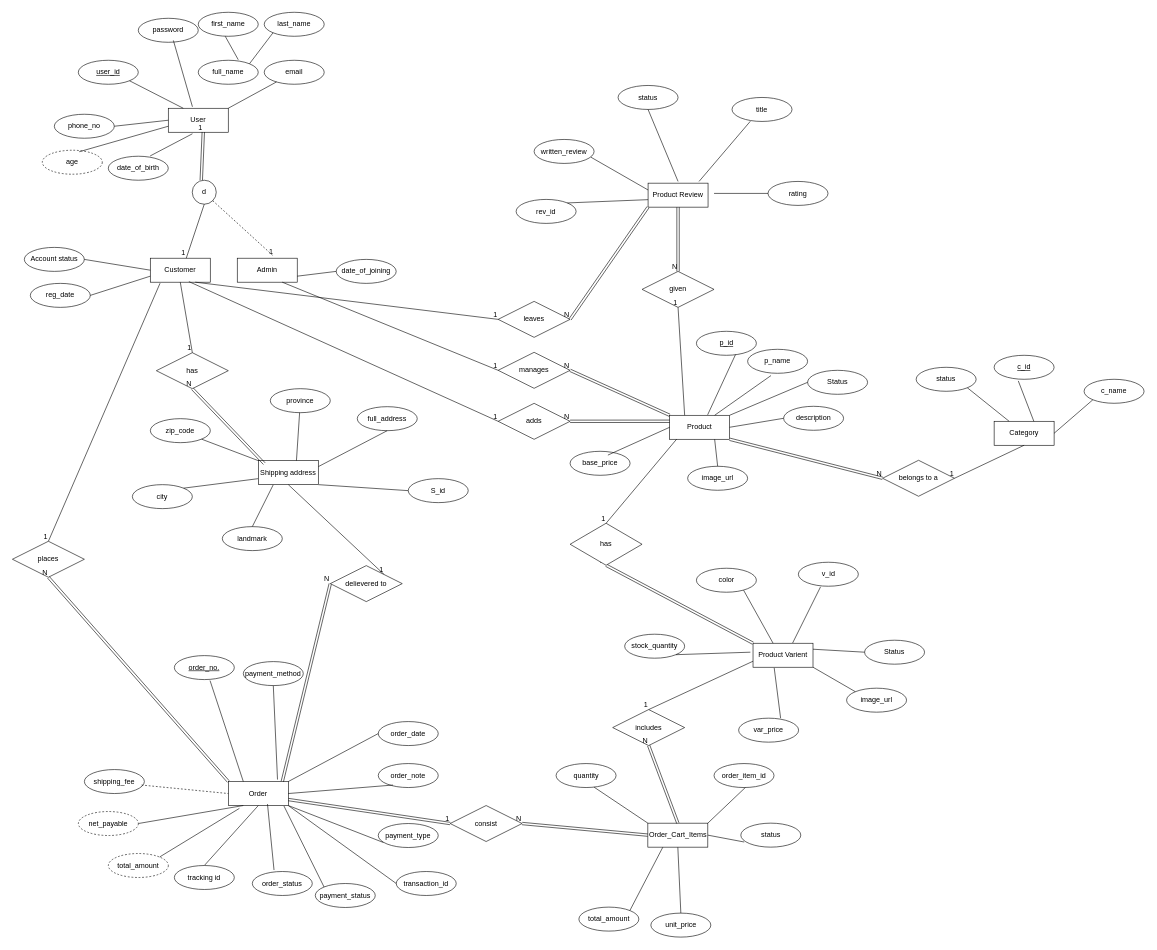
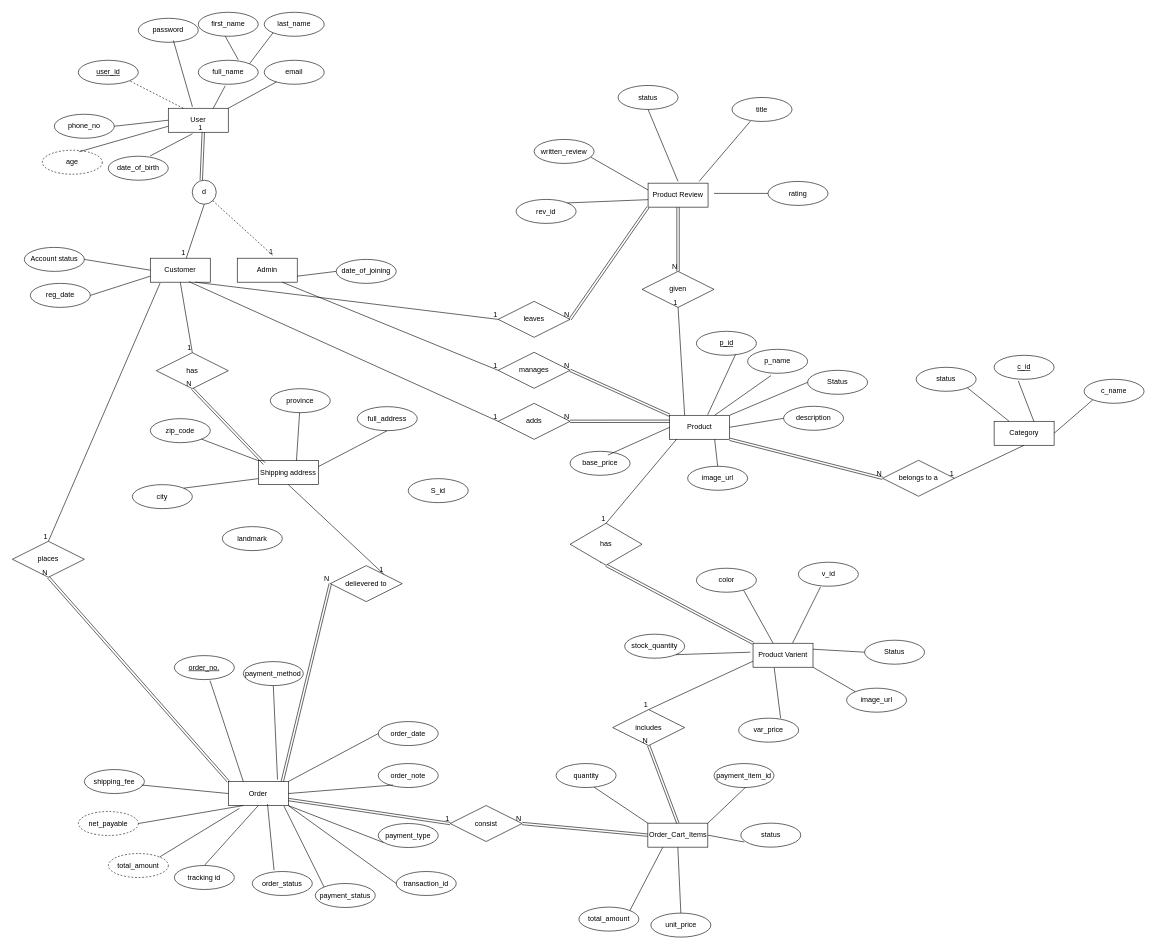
edge "user_id" -- "User": style solid -> dashed
edge "full_name" -- "User": added
edge "Shipping address" -- "S_id": removed
edge "Shipping address" -- "landmark": removed
node "order_item_id": label "order_item_id" -> "payment_item_id"
edge "shipping_fee" -- "Order": style dashed -> solid
